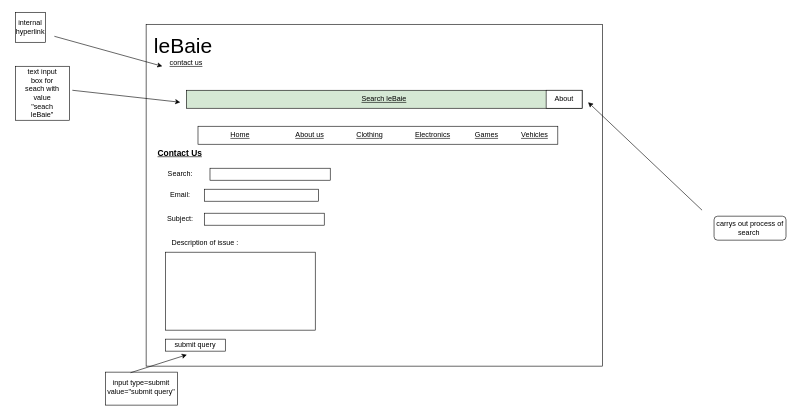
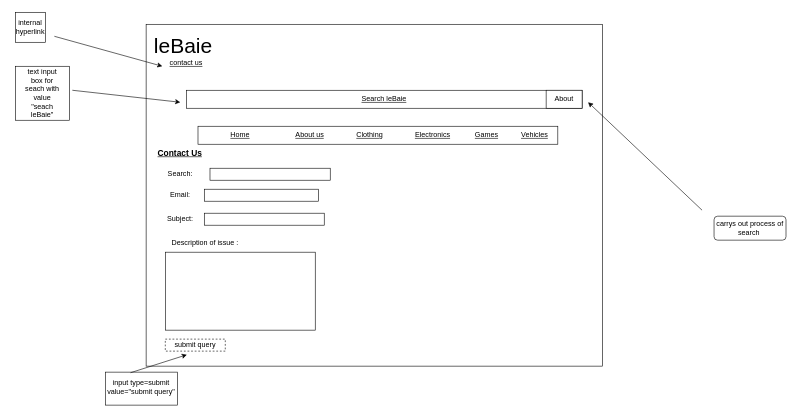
node "Search leBaie": fillcolor #d5e8d4 -> #ffffff
node "submit query": style solid -> dashed
